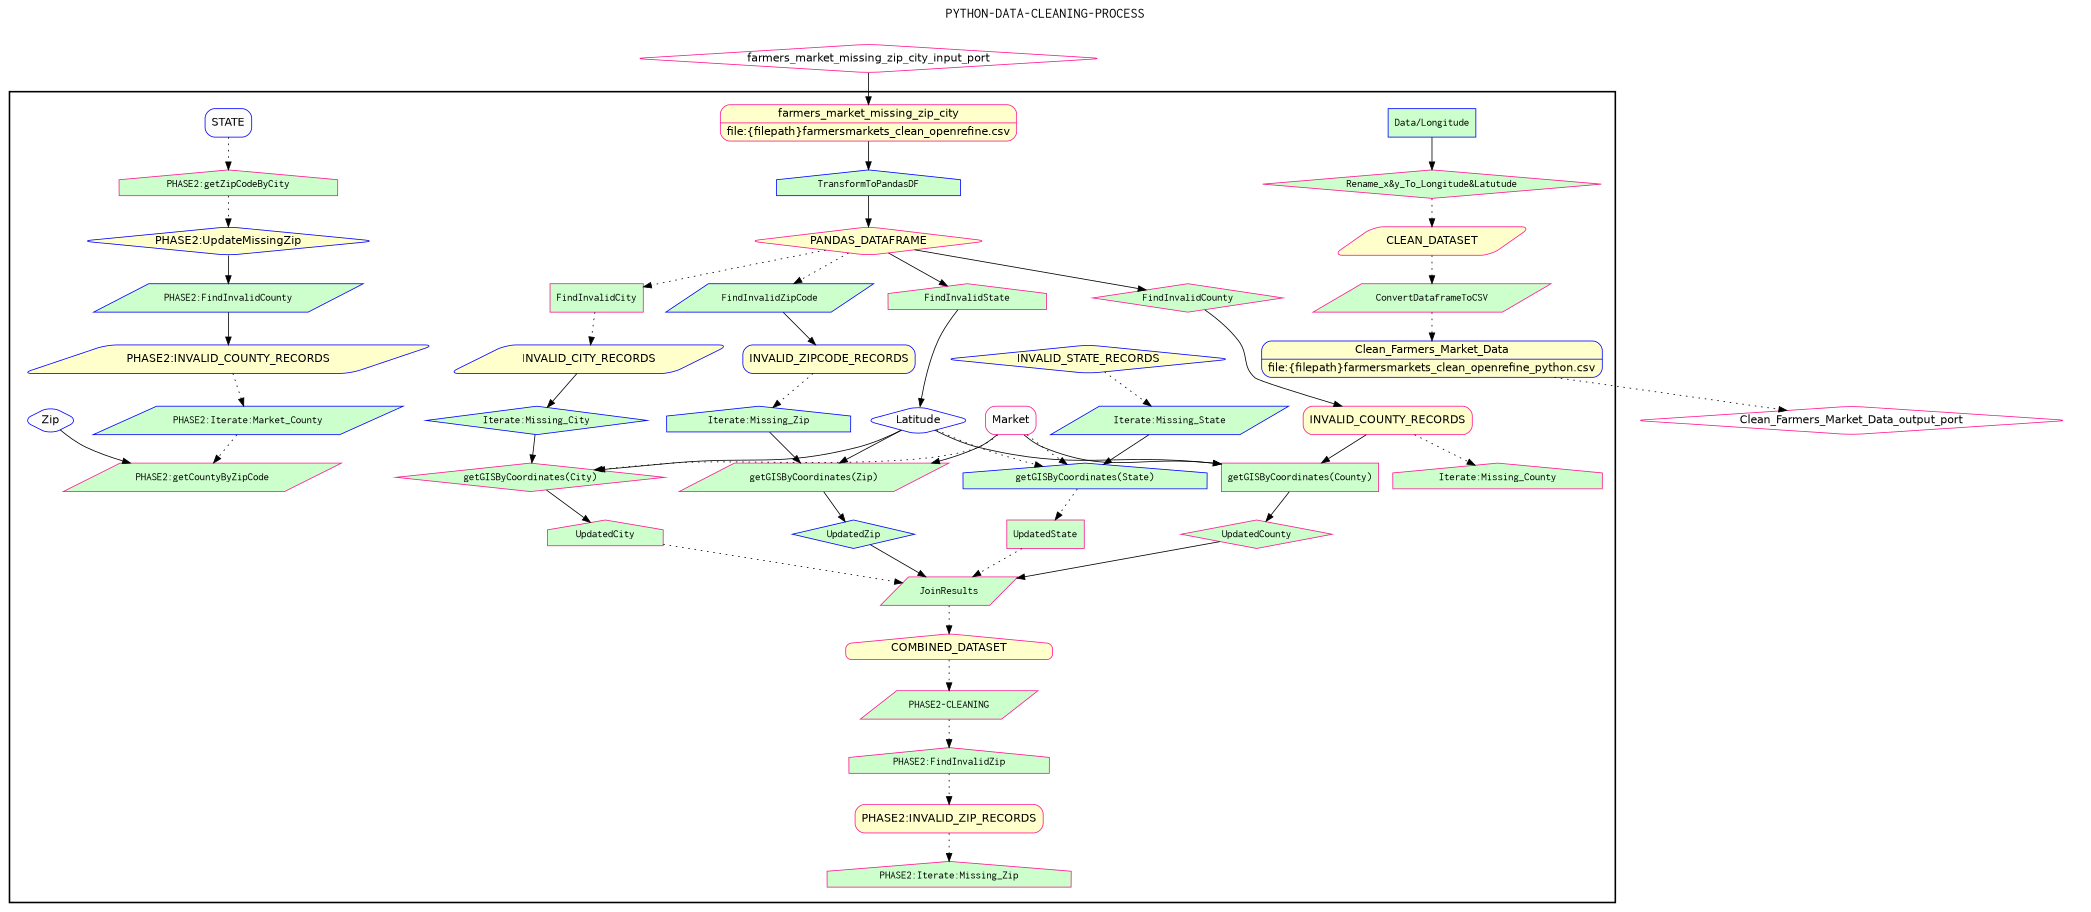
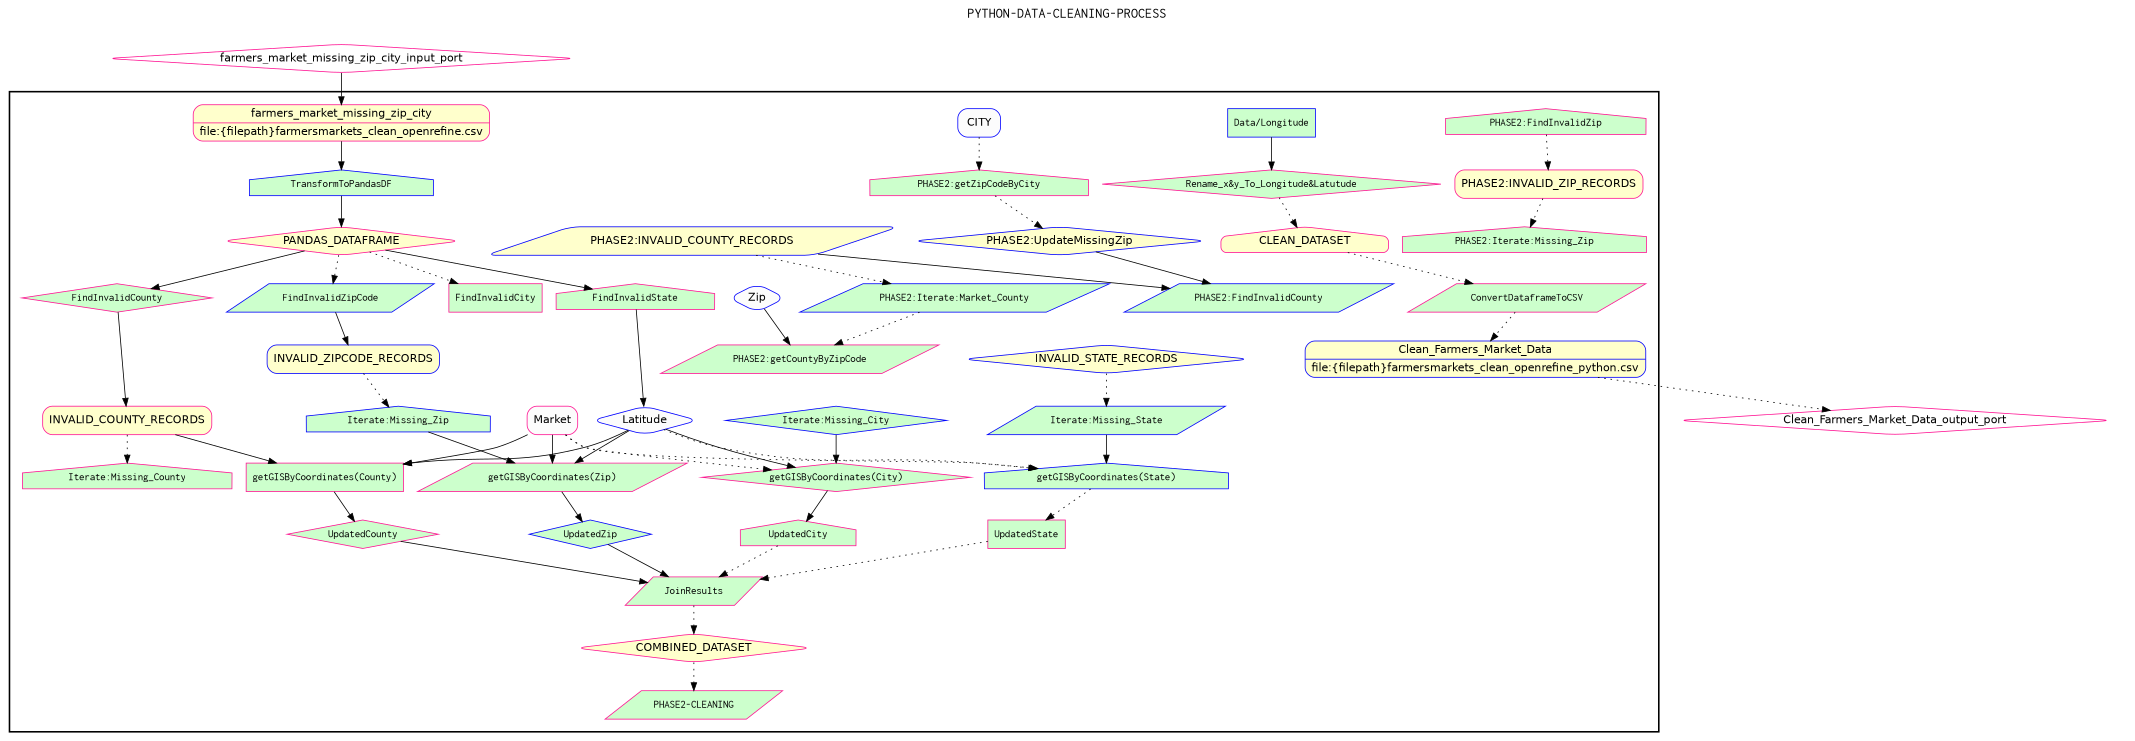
node "STATE": label "STATE" -> "CITY"
node "CLEAN_DATASET": shape parallelogram -> house
edge "PHASE2:FindInvalidCounty" -> "PHASE2:INVALID_COUNTY_RECORDS": reversed
node "INVALID_CITY_RECORDS": removed
node "COMBINED_DATASET": shape house -> diamond
edge "PHASE2-CLEANING" -> "PHASE2:FindInvalidZip": removed
